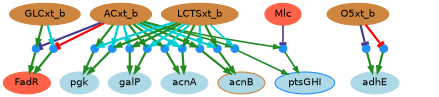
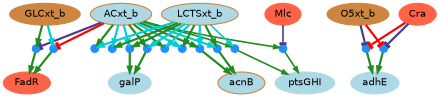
node "ACxt_b": fillcolor peru -> lightblue
node "LCTSxt_b": fillcolor peru -> lightblue
node "Cra": added
node "pgk": removed
node "acnA": removed
node "ptsGHI": color dodgerblue -> lightblue
